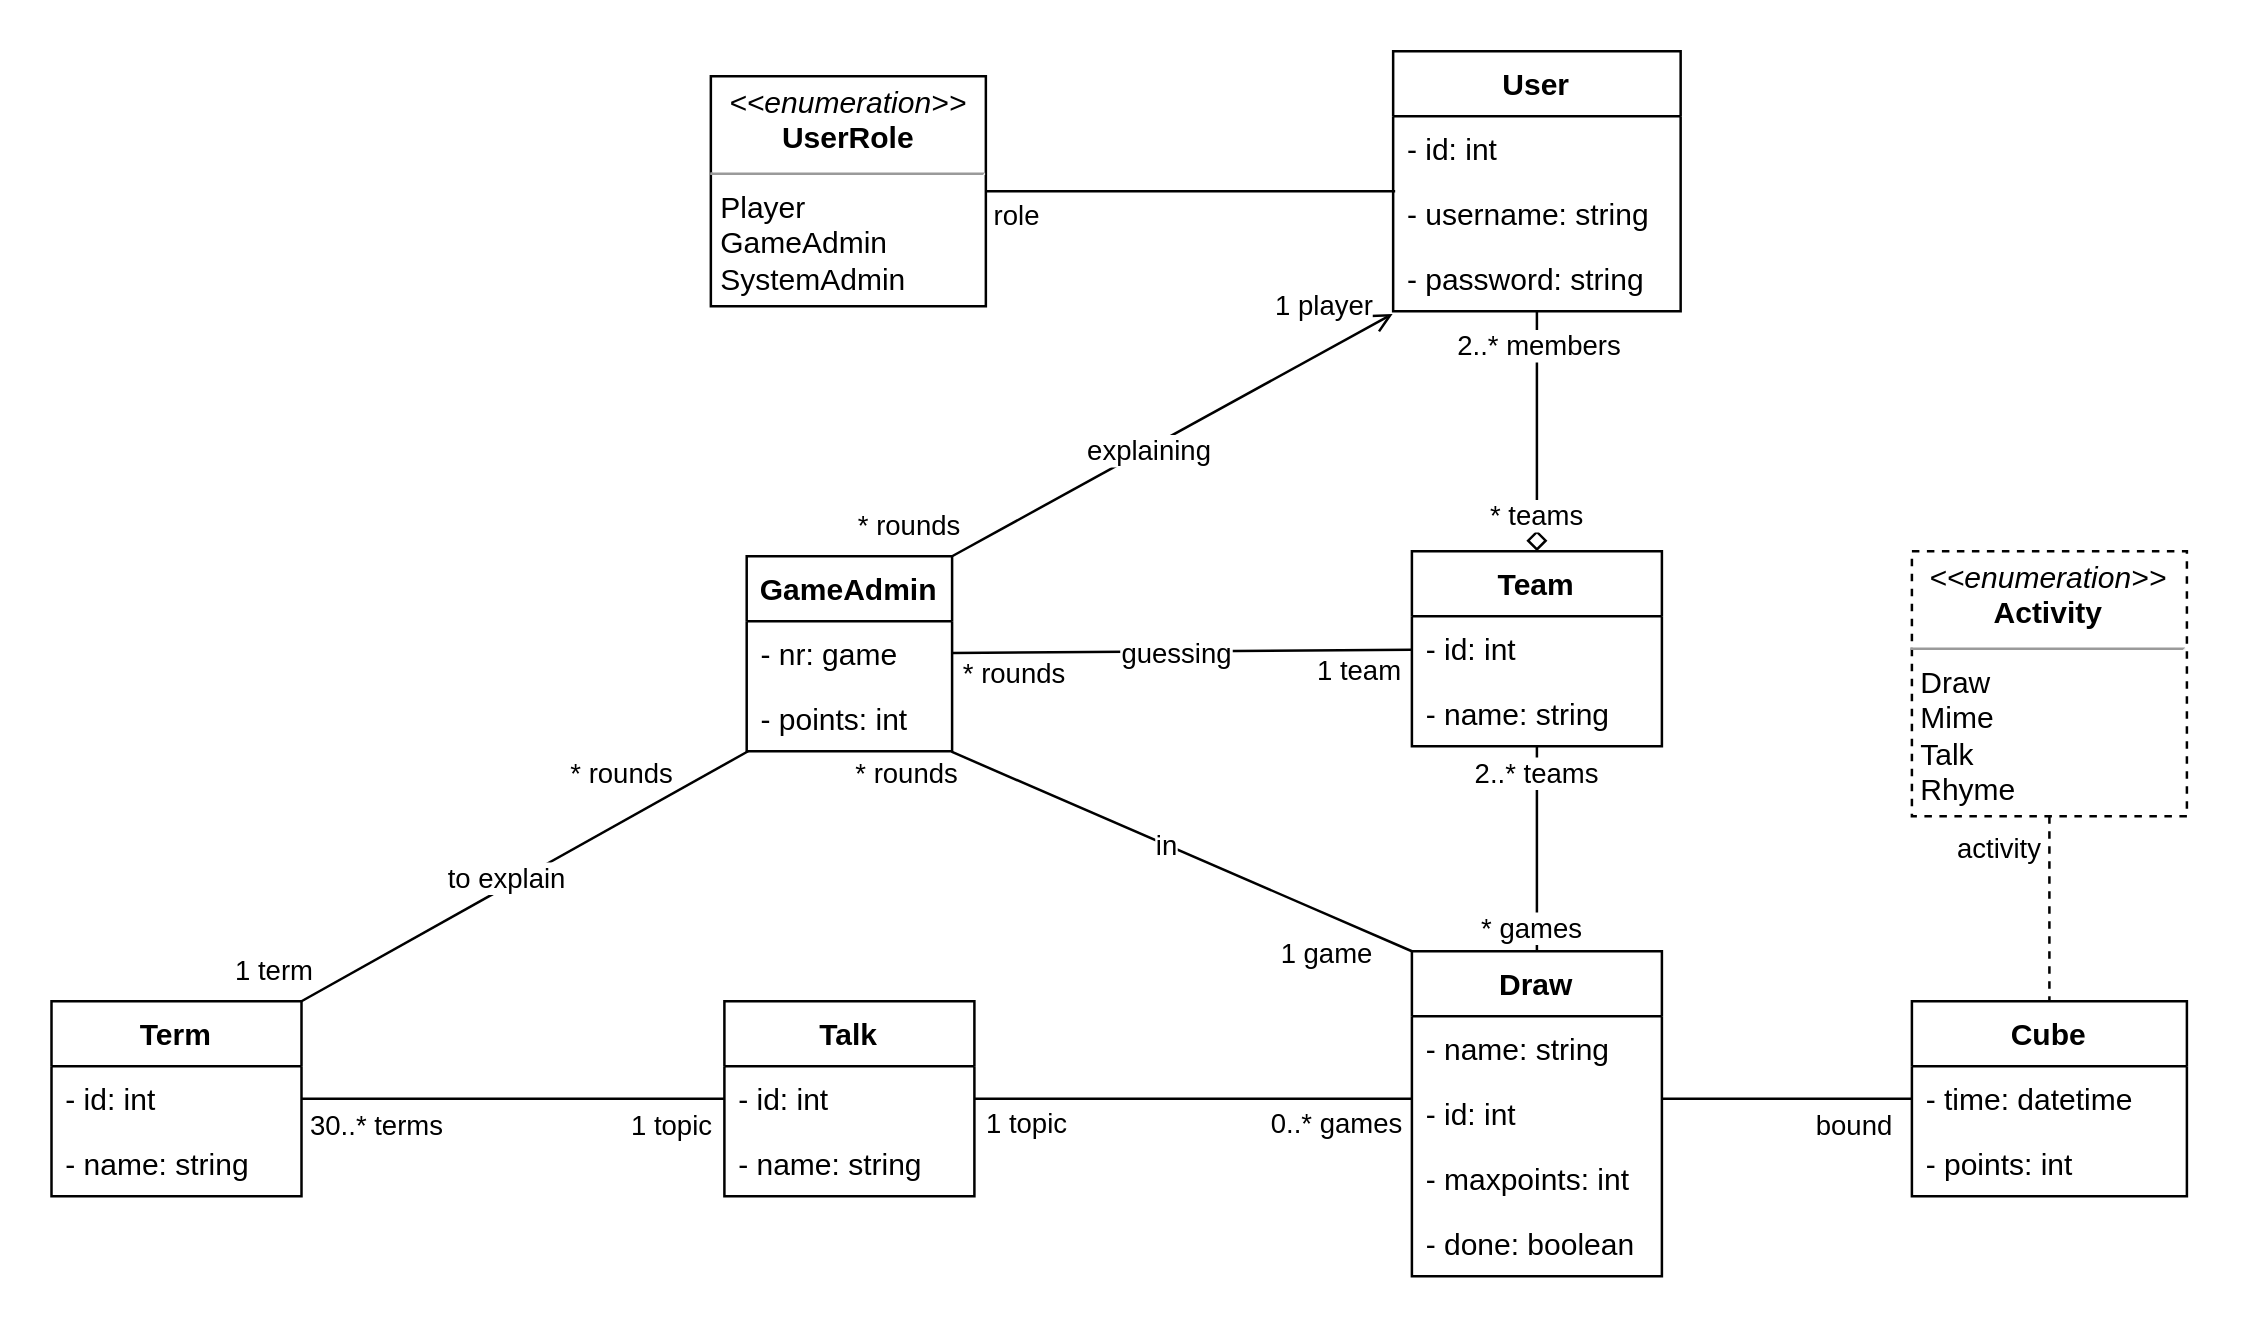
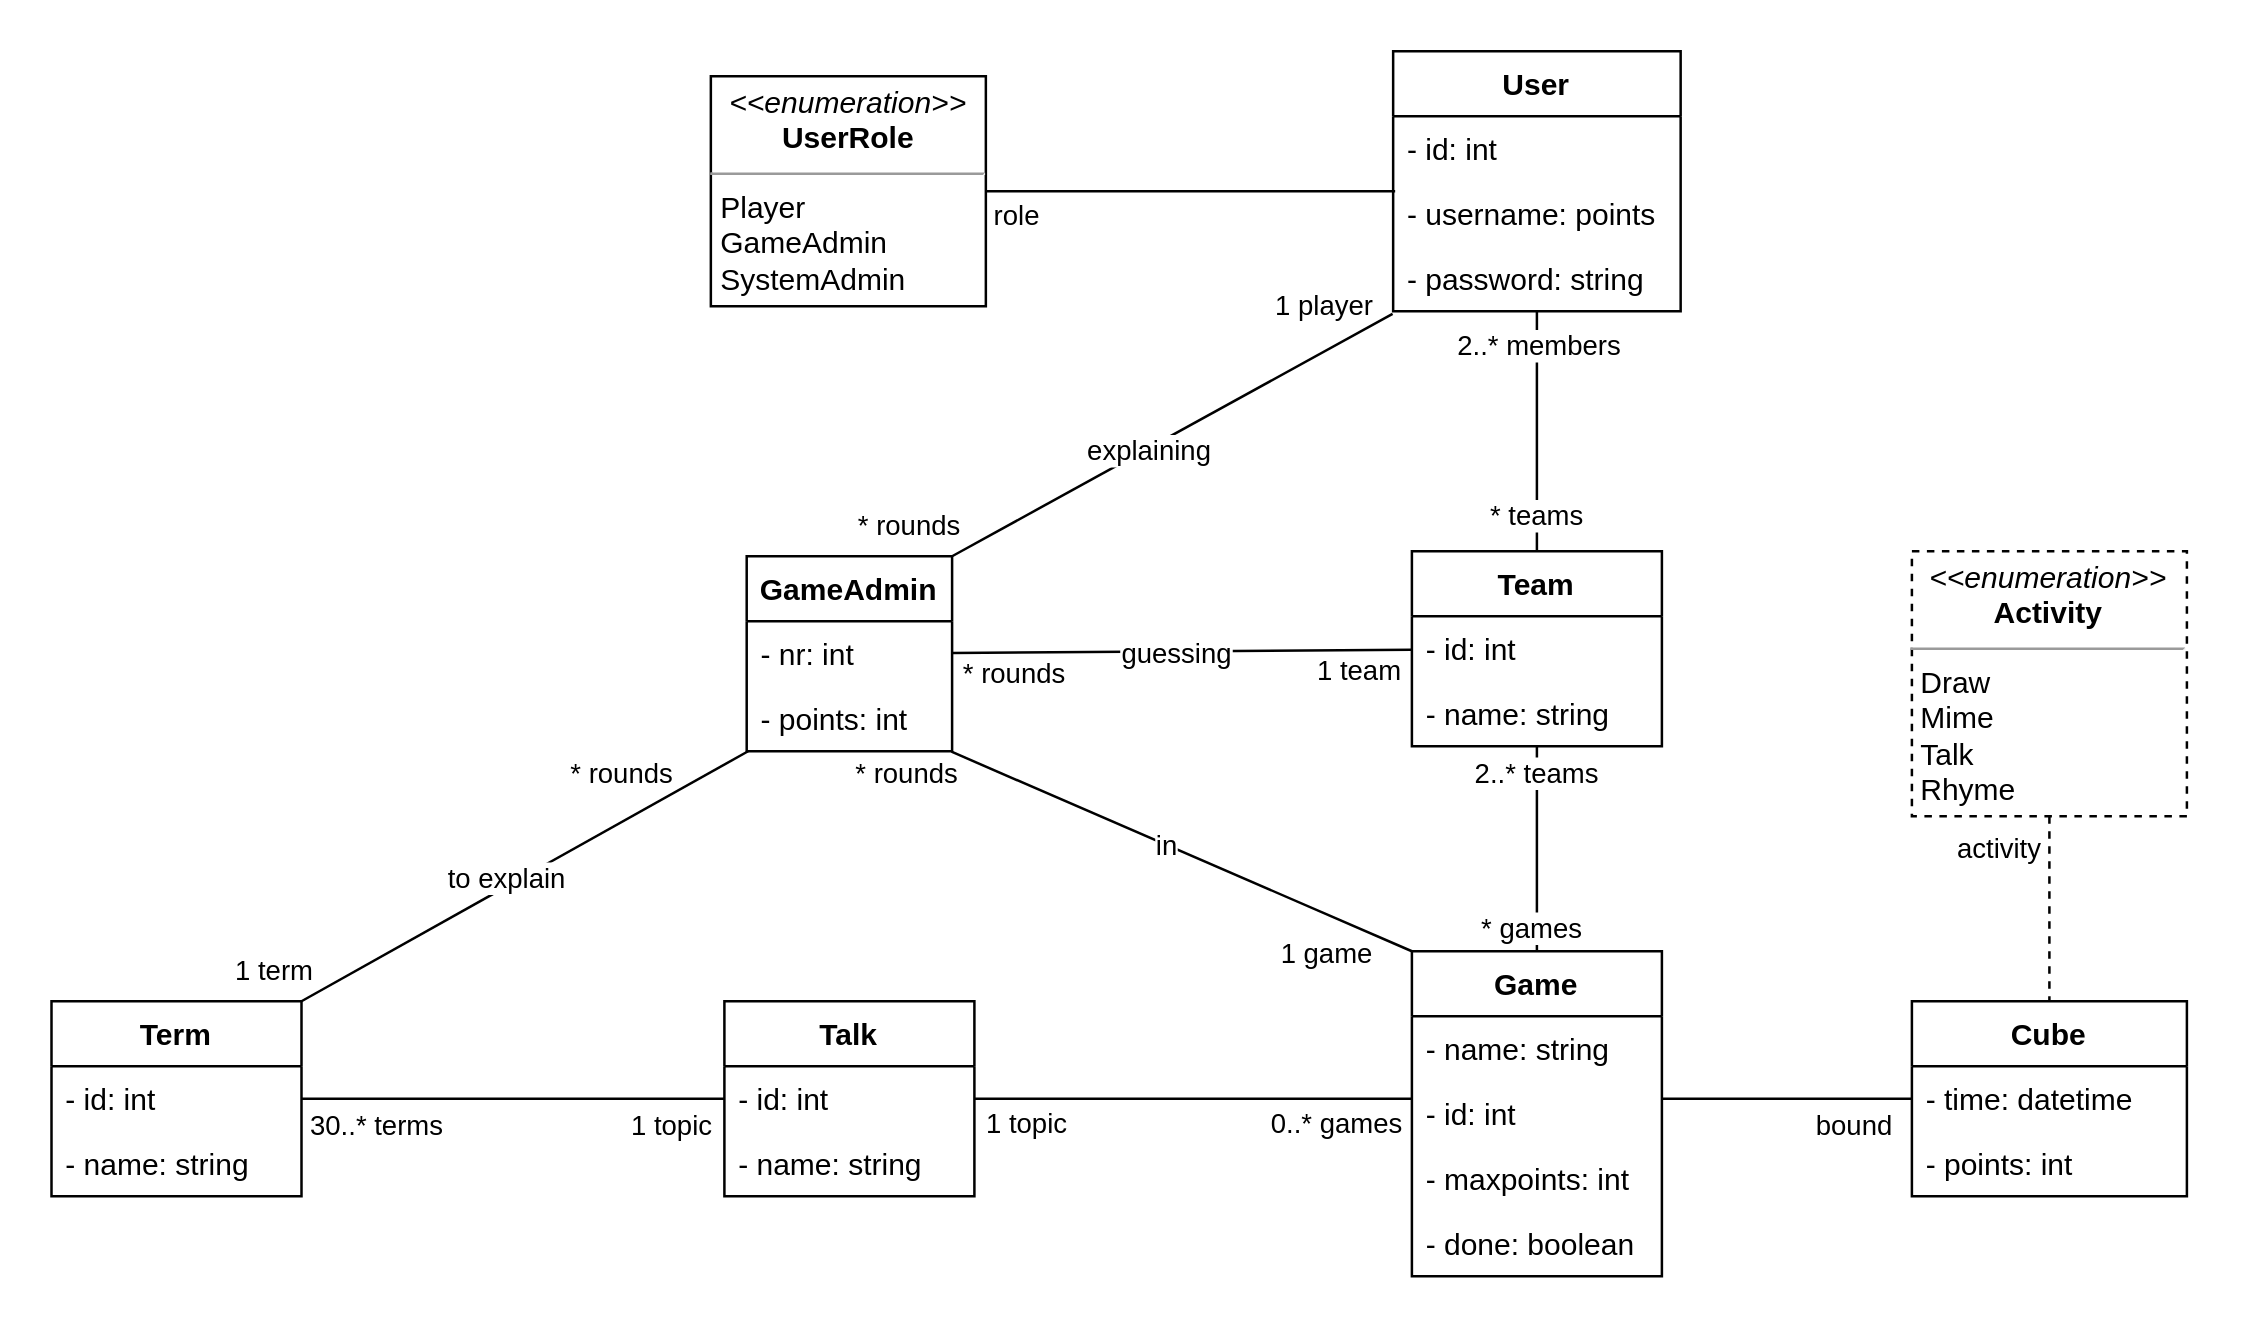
node "- username: string": label "- username: string" -> "- username: points"
edge "GameAdmin" -> "- password: string": arrowhead open -> none
edge "- password: string" -> "Team": arrowhead diamond -> none
node "- nr: game": label "- nr: game" -> "- nr: int"
node "Draw": label "Draw" -> "Game"
